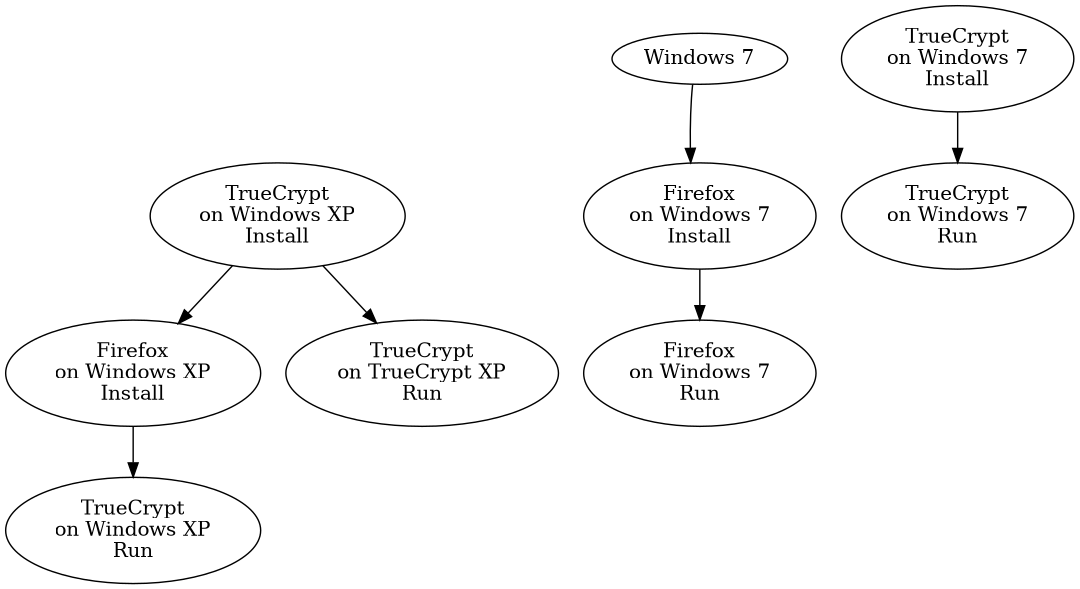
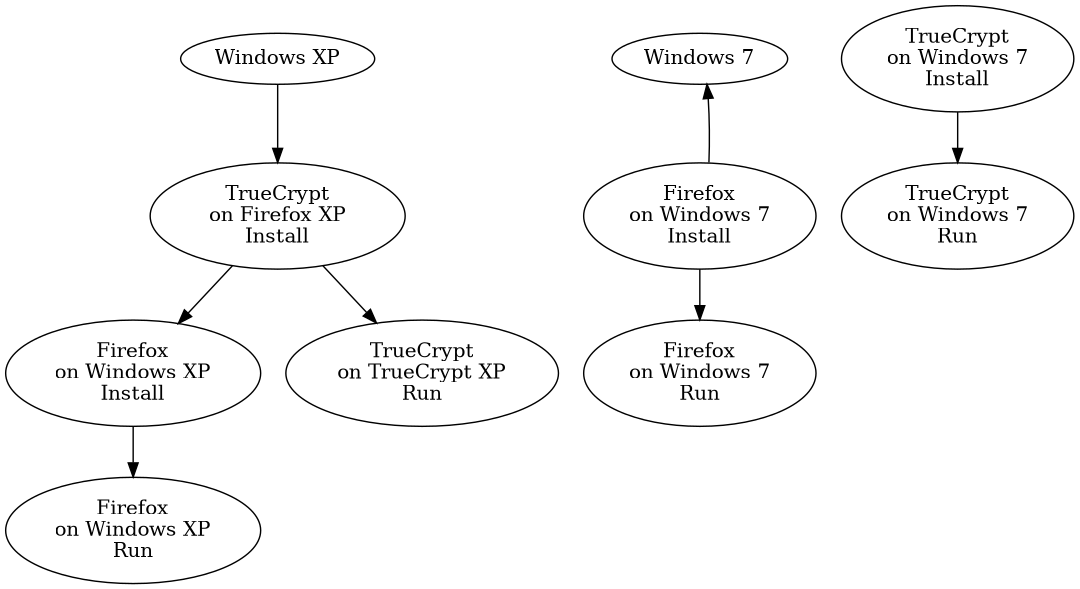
node "Windows XP": added
edge "Windows 7" -> "Firefox on Windows 7 Install": reversed
node "TrueCrypt on Windows XP Install": label "TrueCrypt on Windows XP Install" -> "TrueCrypt on Firefox XP Install"
node "TrueCrypt on Windows XP Run": label "TrueCrypt on Windows XP Run" -> "Firefox on Windows XP Run"
